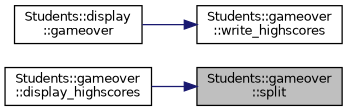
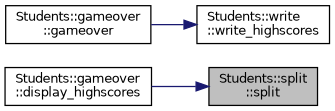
node "Students::display ::gameover": label "Students::display ::gameover" -> "Students::gameover ::gameover"
node "Students::gameover ::write_highscores": label "Students::gameover ::write_highscores" -> "Students::write ::write_highscores"
node "Students::gameover ::split": label "Students::gameover ::split" -> "Students::split ::split"
